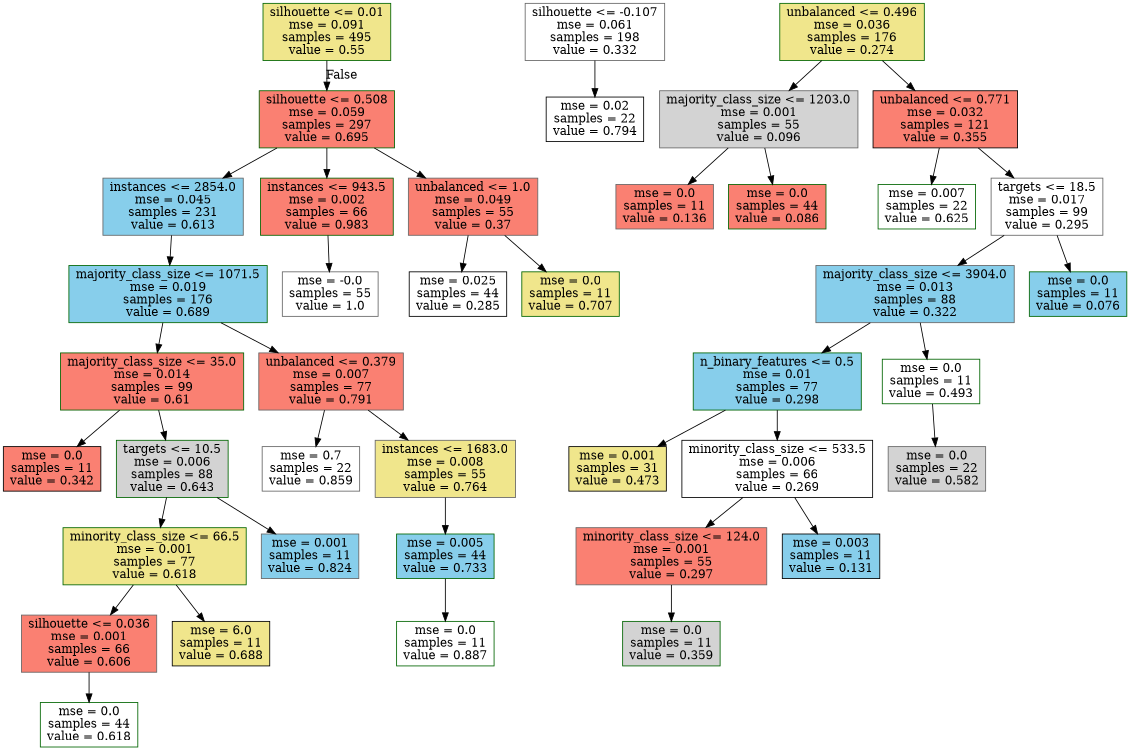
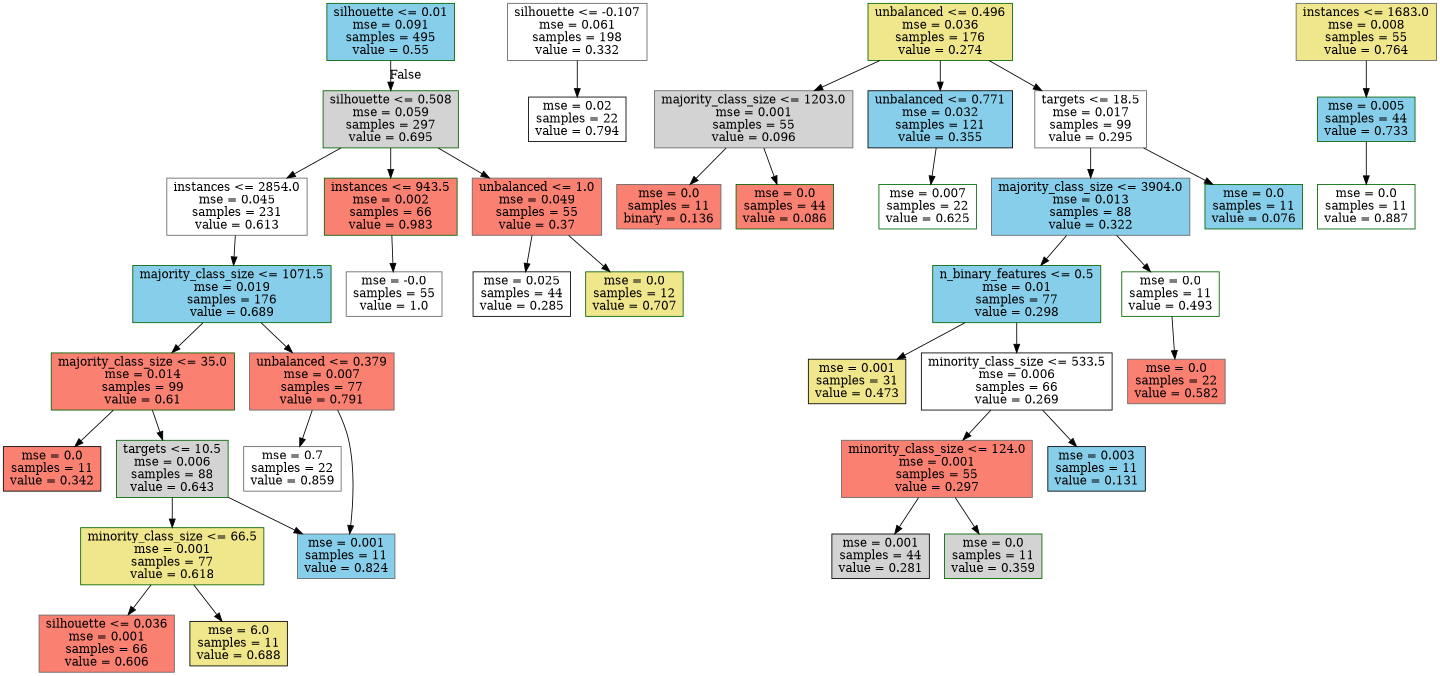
node "silhouette <= 0.01 mse = 0.091 samples = 495 value = 0.55": fillcolor khaki -> skyblue
node "silhouette <= 0.508 mse = 0.059 samples = 297 value = 0.695": fillcolor salmon -> lightgrey
node "unbalanced <= 0.771 mse = 0.032 samples = 121 value = 0.355": fillcolor salmon -> skyblue
edge "unbalanced <= 0.771 mse = 0.032 samples = 121 value = 0.355" -> "targets <= 18.5 mse = 0.017 samples = 99 value = 0.295": now "unbalanced <= 0.496 mse = 0.036 samples = 176 value = 0.274" -> "targets <= 18.5 mse = 0.017 samples = 99 value = 0.295"
node "instances <= 2854.0 mse = 0.045 samples = 231 value = 0.613": fillcolor skyblue -> white
node "mse = 0.0 samples = 11 value = 0.136": label "mse = 0.0 samples = 11 value = 0.136" -> "mse = 0.0 samples = 11 binary = 0.136"
node "mse = 0.0 samples = 11 value = 0.707": label "mse = 0.0 samples = 11 value = 0.707" -> "mse = 0.0 samples = 12 value = 0.707"
edge "unbalanced <= 0.379 mse = 0.007 samples = 77 value = 0.791" -> "instances <= 1683.0 mse = 0.008 samples = 55 value = 0.764": now "unbalanced <= 0.379 mse = 0.007 samples = 77 value = 0.791" -> "mse = 0.001 samples = 11 value = 0.824"
node "mse = 0.0 samples = 22 value = 0.582": fillcolor lightgrey -> salmon
node "mse = 0.001 samples = 44 value = 0.281": added
node "mse = 0.0 samples = 44 value = 0.618": removed
